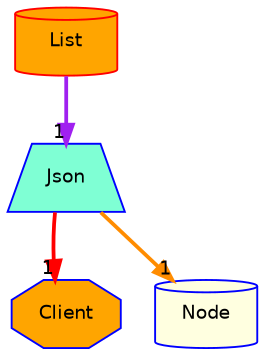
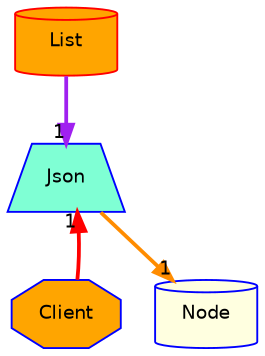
edge "Json" -> "Client": reversed
